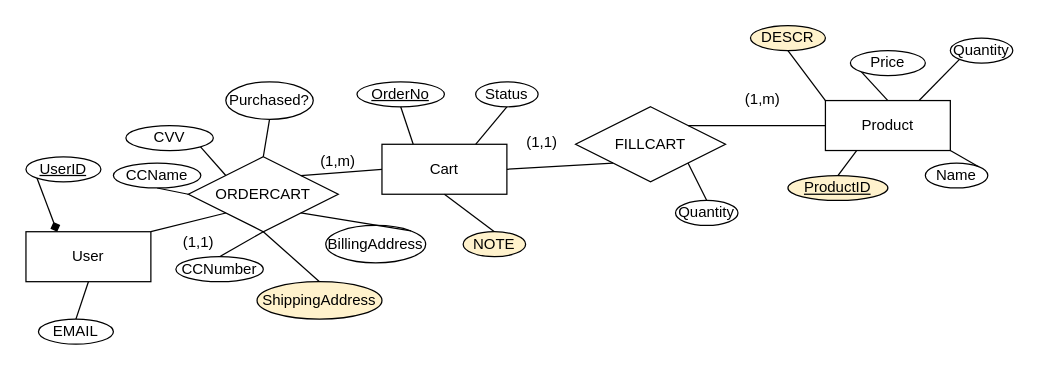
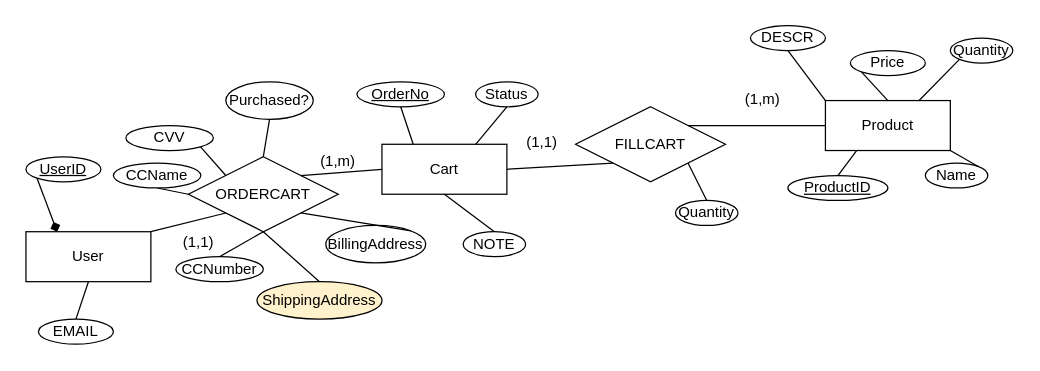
node "DESCR": fillcolor #fff2cc -> #ffffff
node "ProductID": fillcolor #fff2cc -> #ffffff
node "NOTE": fillcolor #fff2cc -> #ffffff
